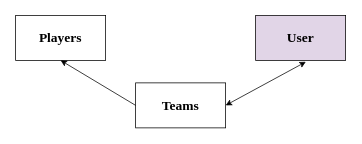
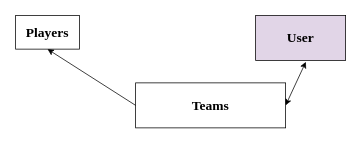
node "Players": size 90x45 -> 64x34
node "Teams": size 90x45 -> 150x45
